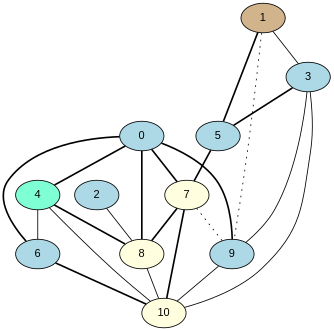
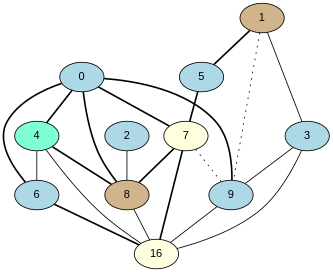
edge "3" -- "5": removed
node "8": fillcolor lightyellow -> tan
node "10": label "10" -> "16"
